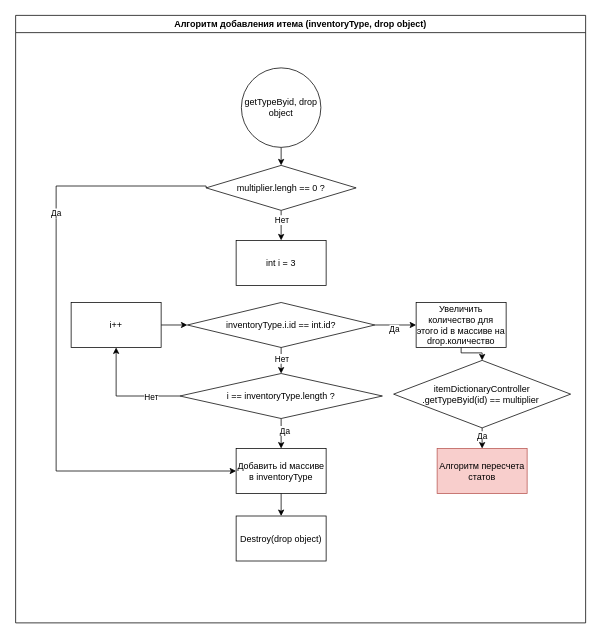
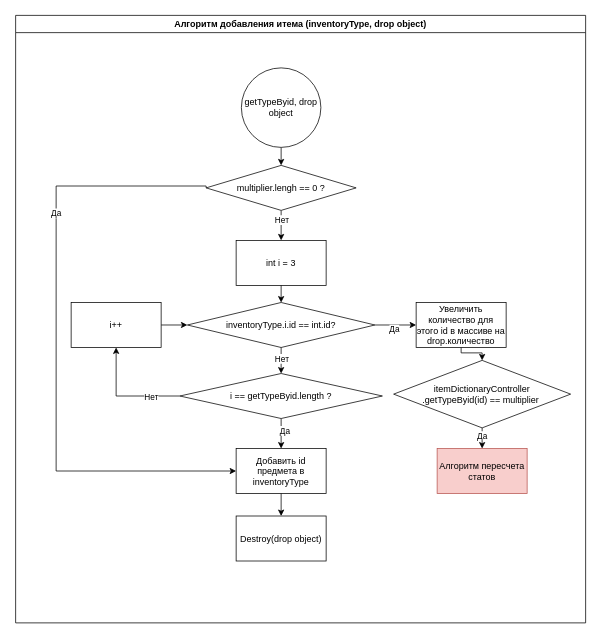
edge "int i = 3" -> "inventoryType.i.id == int.id?": added
node "i == inventoryType.length ?": label "i == inventoryType.length ?" -> "i == getTypeByid.length ?"
node "Добавить id массиве в inventoryType": label "Добавить id массиве в inventoryType" -> "Добавить id предмета в inventoryType"
